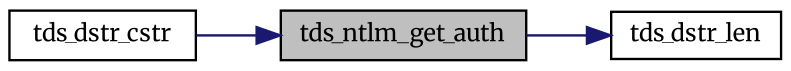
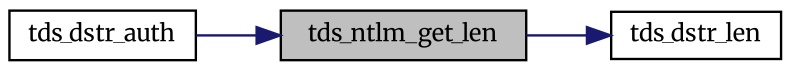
node "tds_dstr_cstr": label "tds_dstr_cstr" -> "tds_dstr_auth"
node "tds_ntlm_get_auth": label "tds_ntlm_get_auth" -> "tds_ntlm_get_len"
